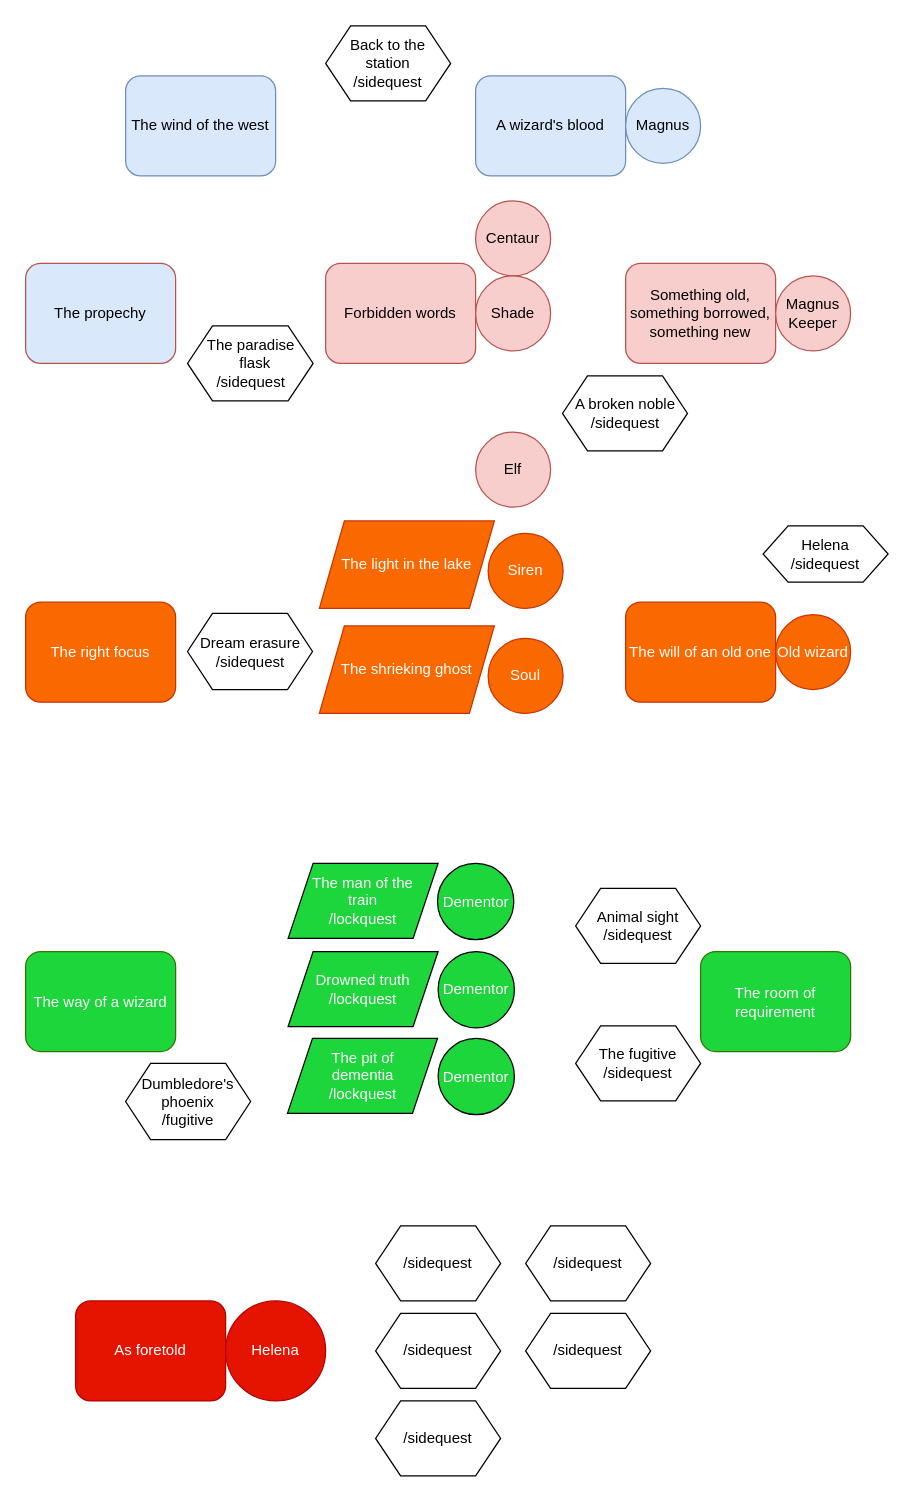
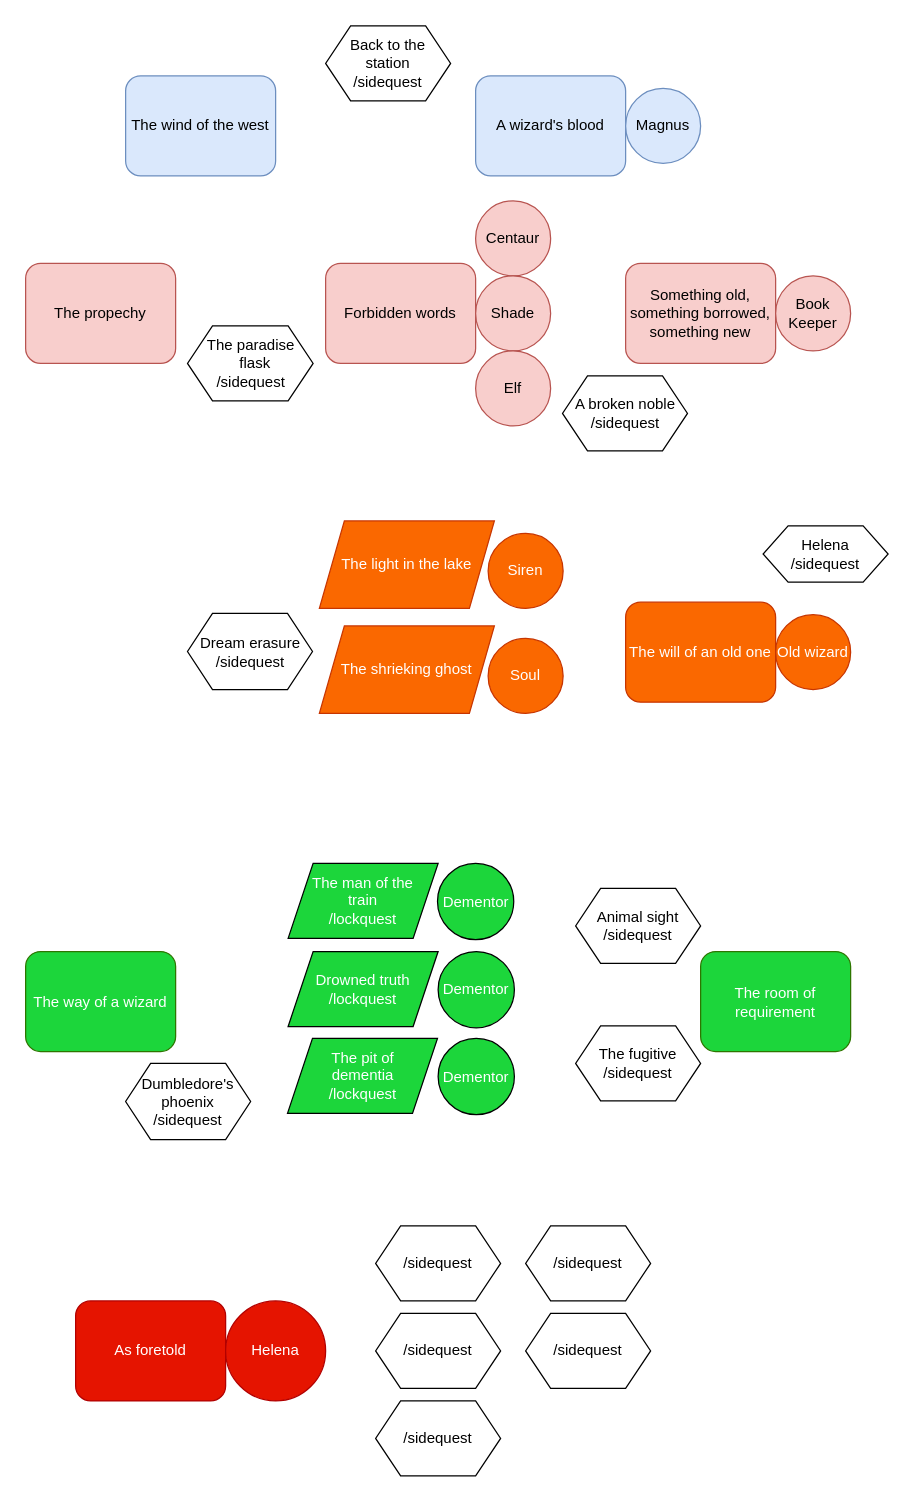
node "The propechy": fillcolor #dae8fc -> #f8cecc
node "Magnus Keeper": label "Magnus Keeper" -> "Book Keeper"
node "Elf": moved (513, 469) -> (513, 388)
node "The right focus": removed
node "Dumbledore's phoenix /fugitive": label "Dumbledore's phoenix /fugitive" -> "Dumbledore's phoenix /sidequest"
